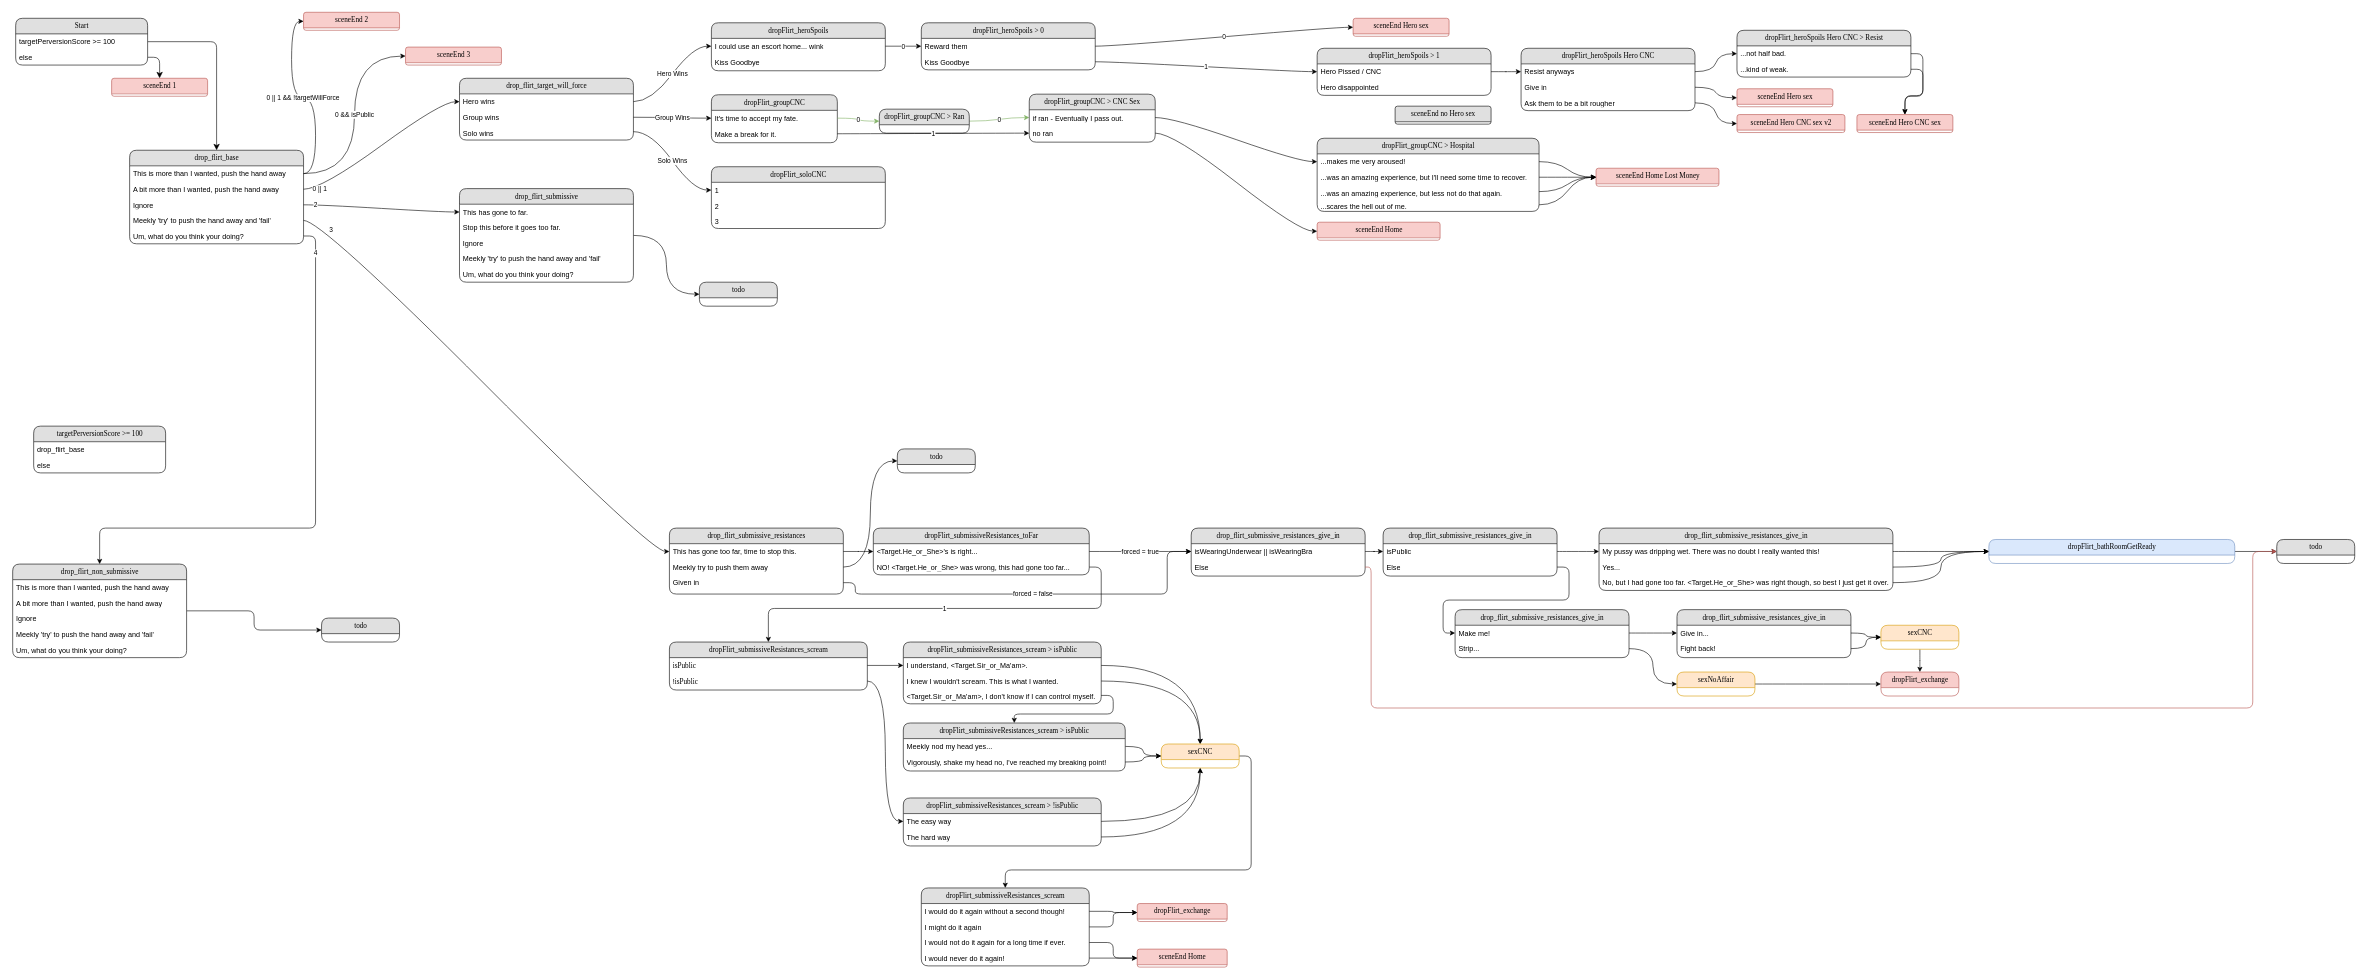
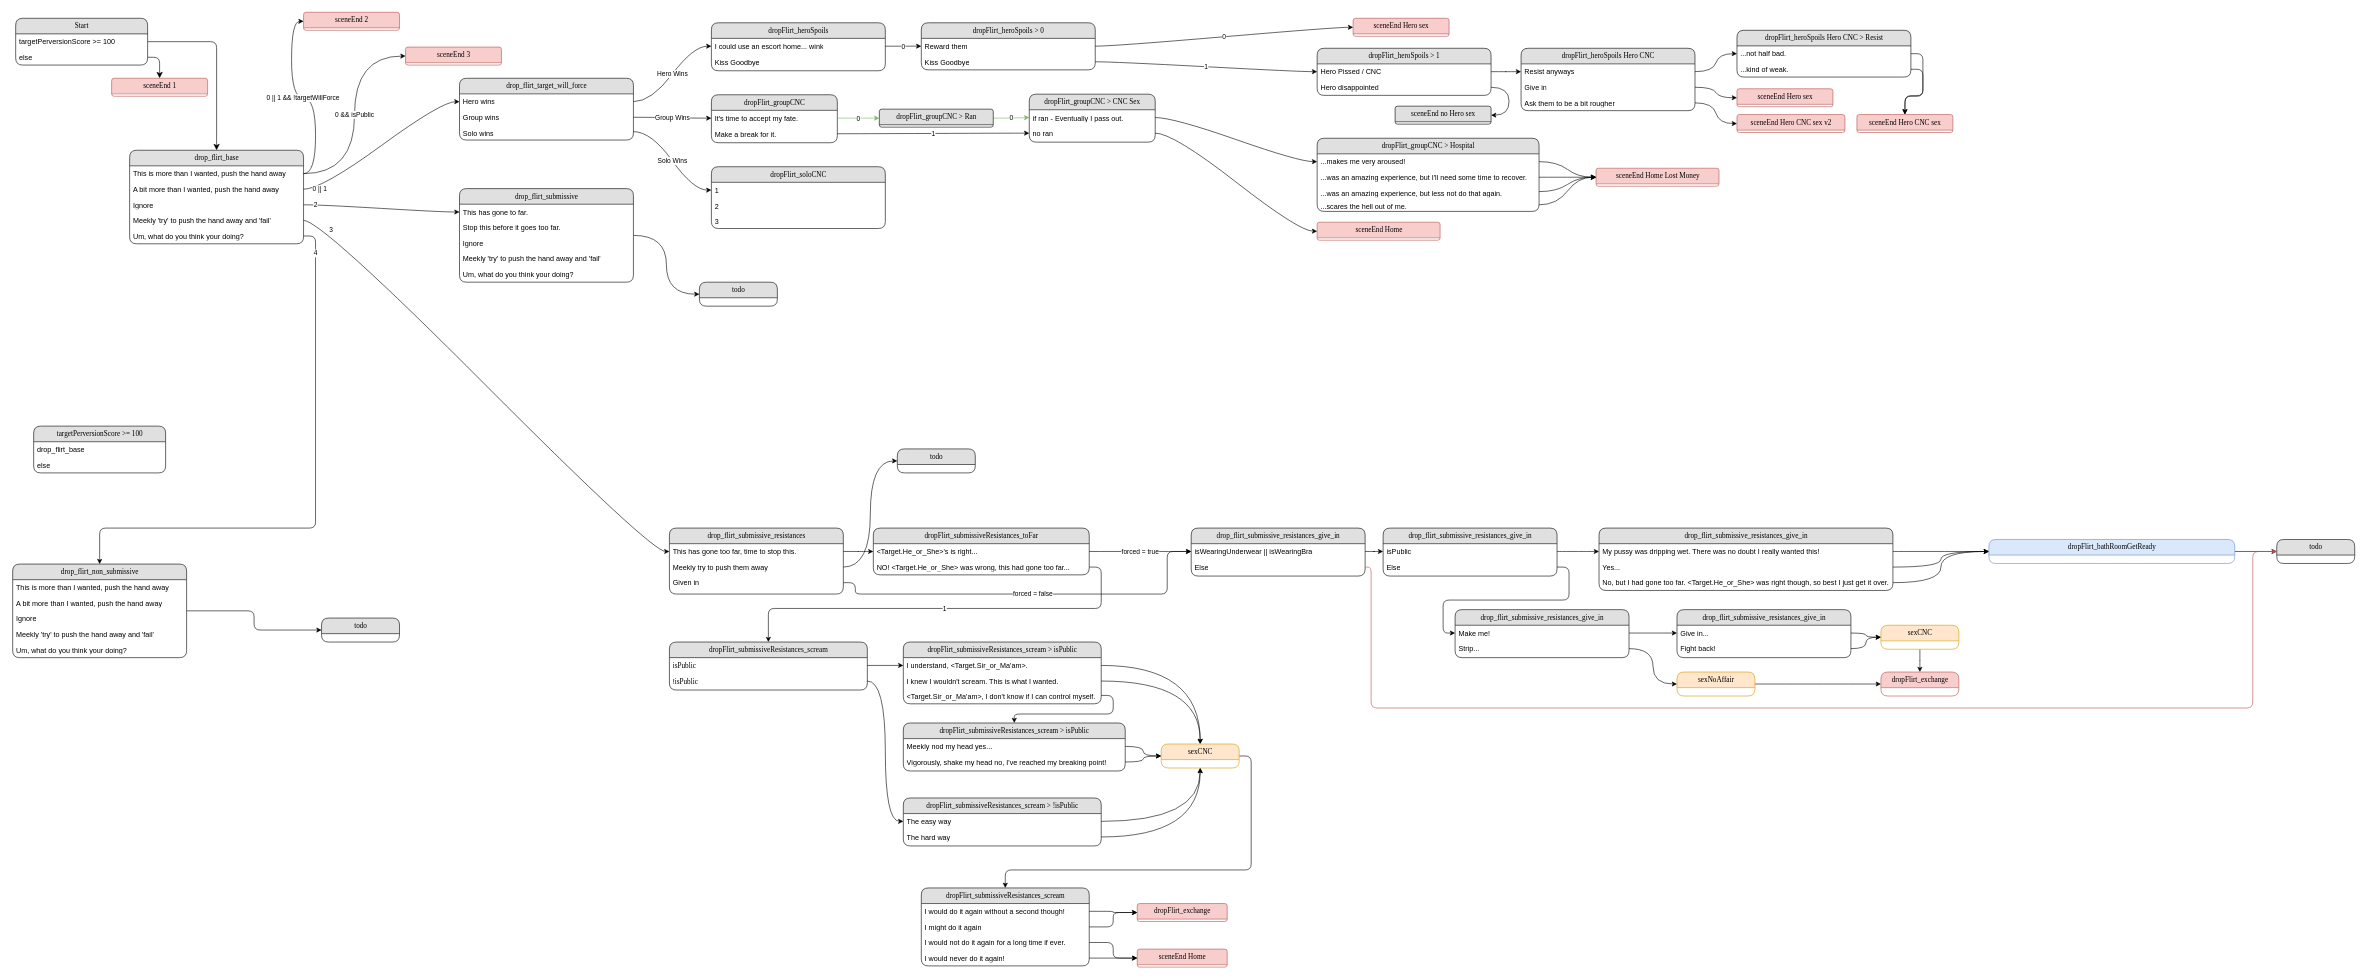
edge "Hero disappointed" -> "sceneEnd no Hero sex": added
node "dropFlirt_groupCNC > Ran": size 90x24 -> 114x18
